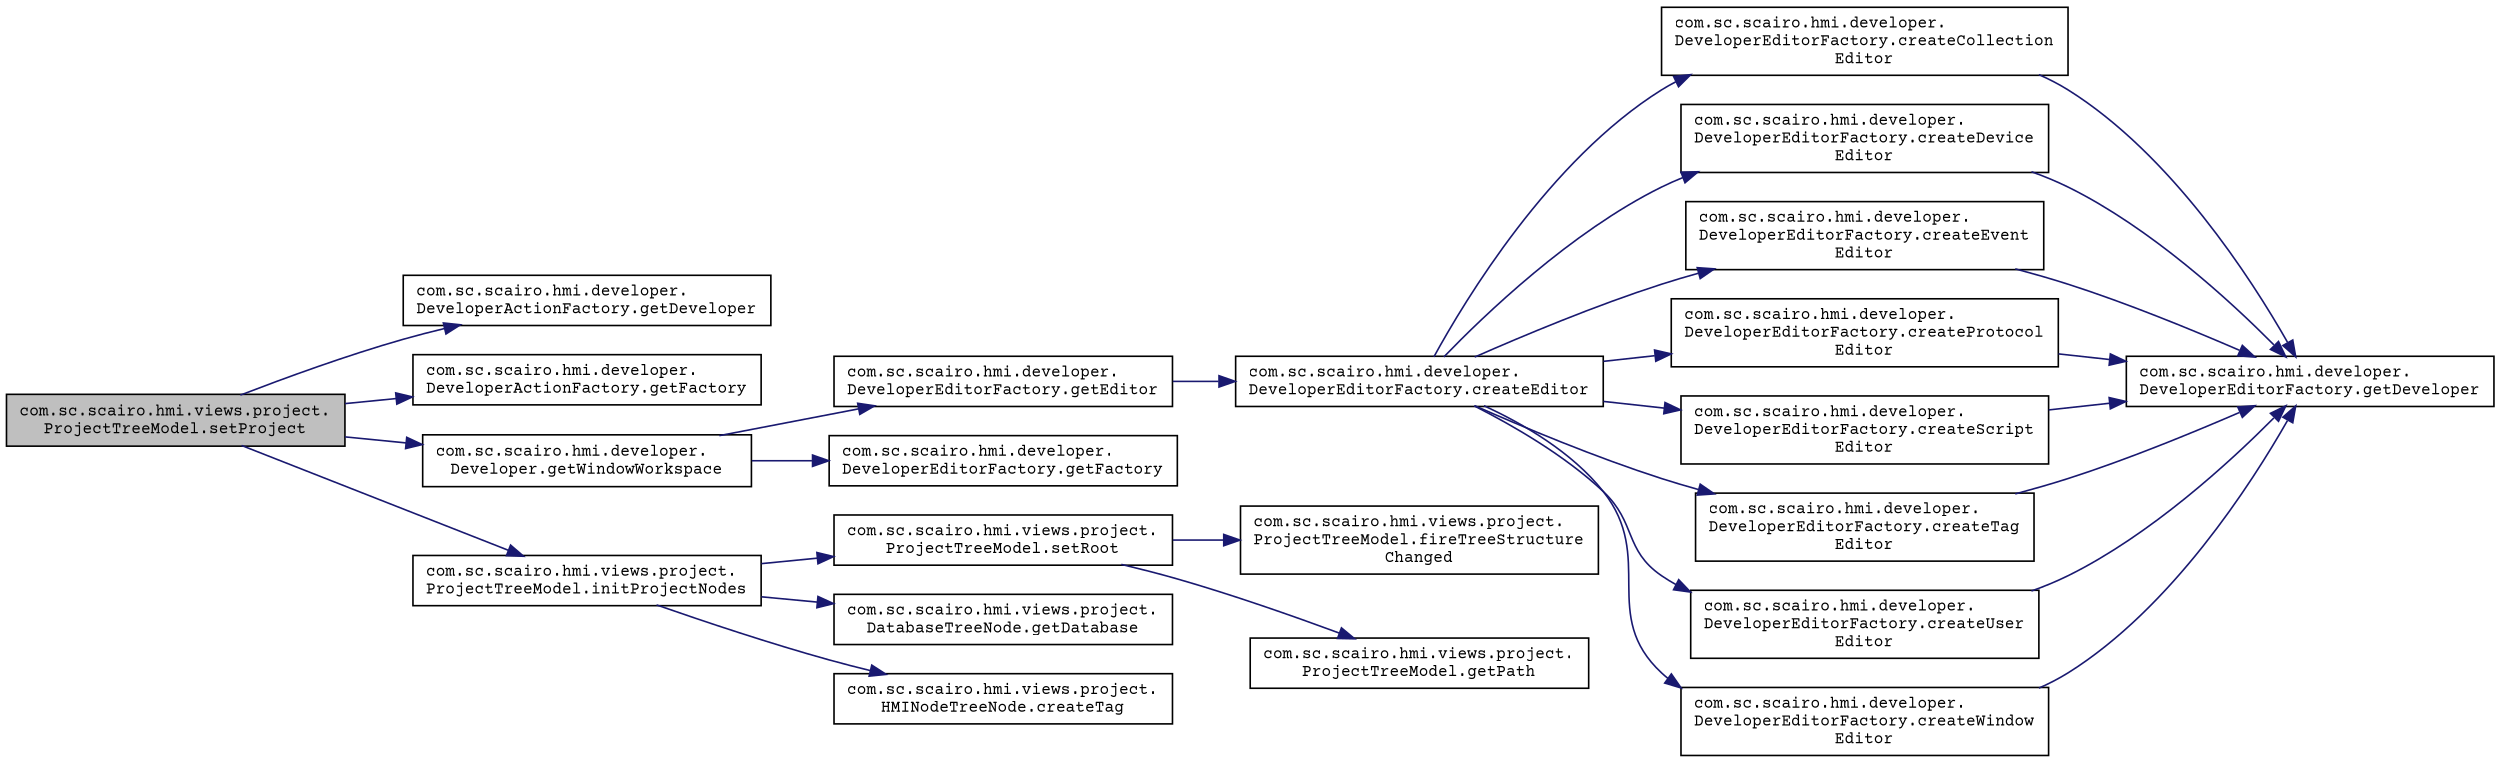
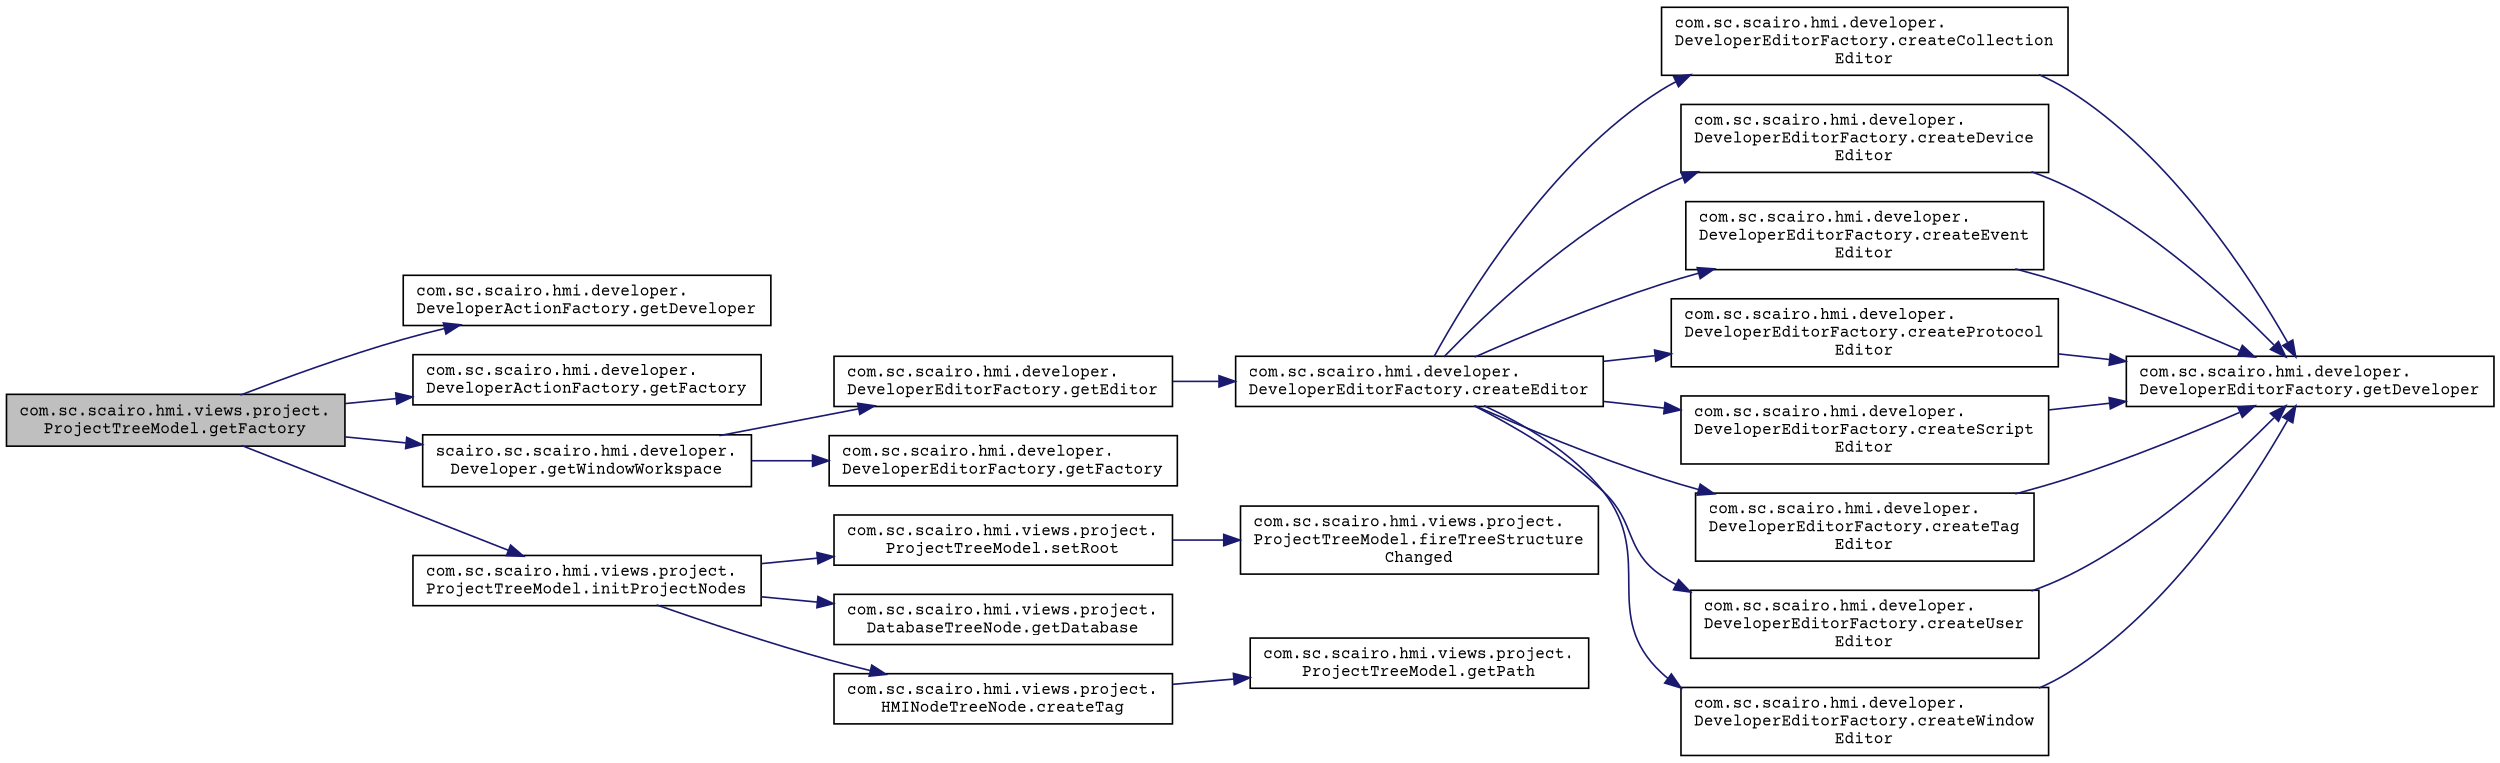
node "com.sc.scairo.hmi.views.project. ProjectTreeModel.setProject": label "com.sc.scairo.hmi.views.project. ProjectTreeModel.setProject" -> "com.sc.scairo.hmi.views.project. ProjectTreeModel.getFactory"
node "com.sc.scairo.hmi.developer. Developer.getWindowWorkspace": label "com.sc.scairo.hmi.developer. Developer.getWindowWorkspace" -> "scairo.sc.scairo.hmi.developer. Developer.getWindowWorkspace"
edge "com.sc.scairo.hmi.views.project. ProjectTreeModel.setRoot" -> "com.sc.scairo.hmi.views.project. ProjectTreeModel.getPath": now "com.sc.scairo.hmi.views.project. HMINodeTreeNode.createTag" -> "com.sc.scairo.hmi.views.project. ProjectTreeModel.getPath"
